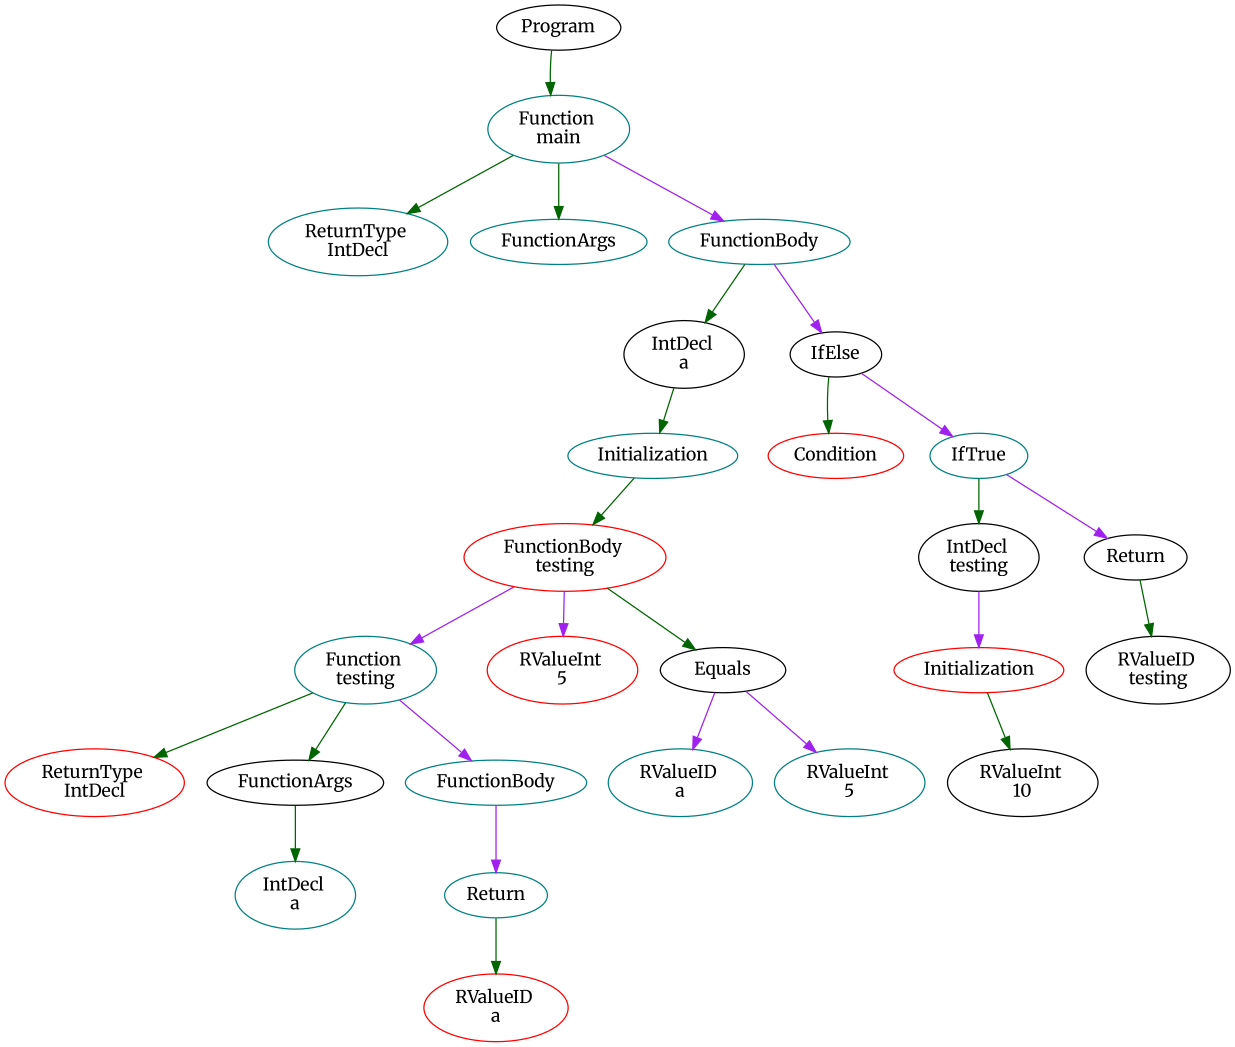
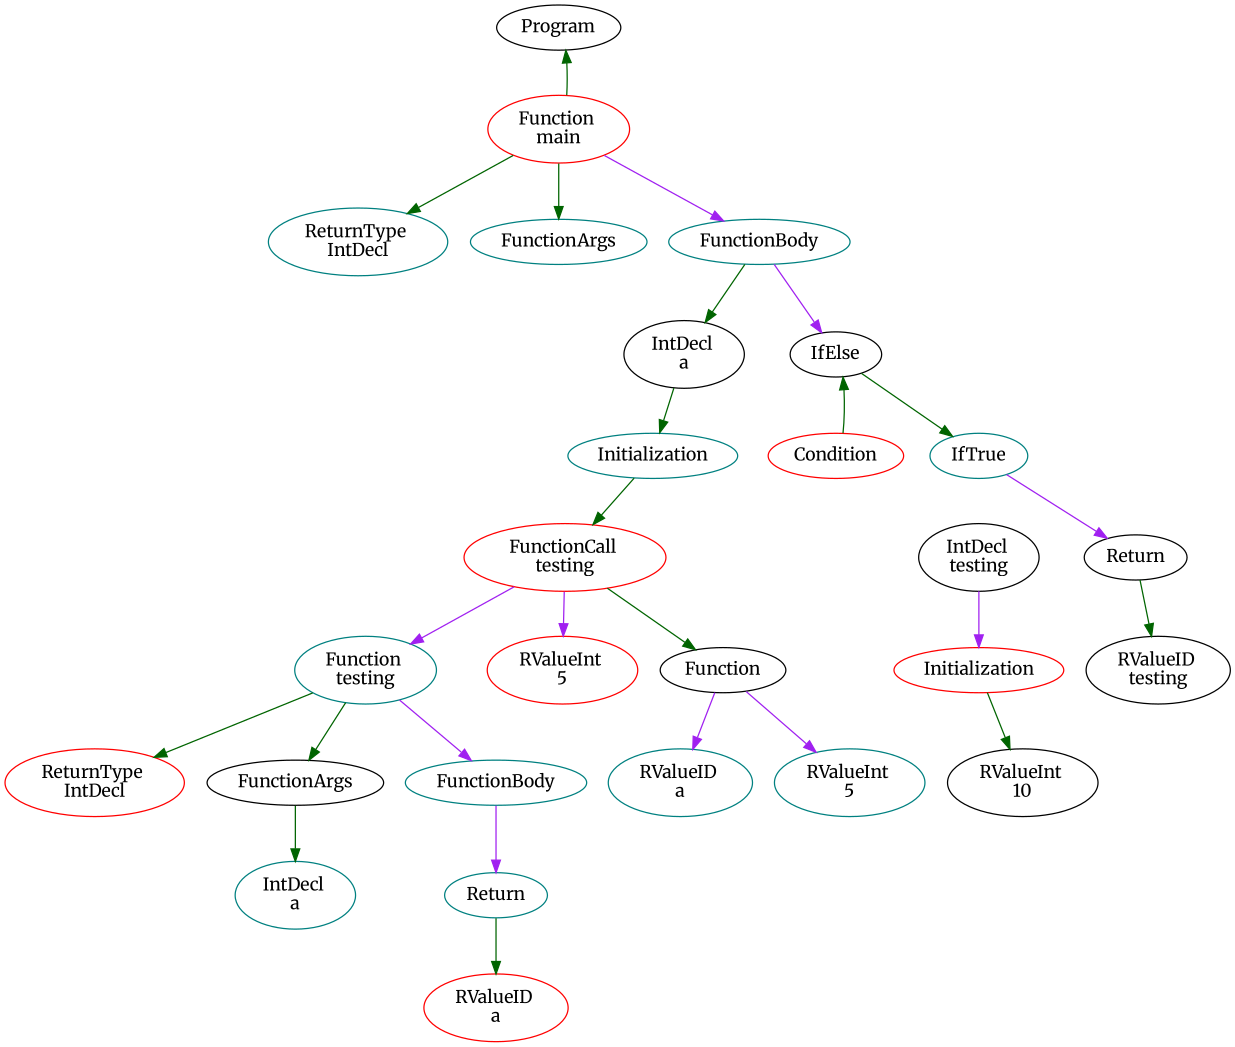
edge "Program" -> "Function main": reversed
node "Function main": color teal -> red
edge "IfElse" -> "Condition": reversed
edge "IfElse" -> "IfTrue": color purple -> darkgreen
edge "IfTrue" -> "IntDecl testing": removed
node "FunctionBody testing": label "FunctionBody testing" -> "FunctionCall testing"
node "Equals": label "Equals" -> "Function"
